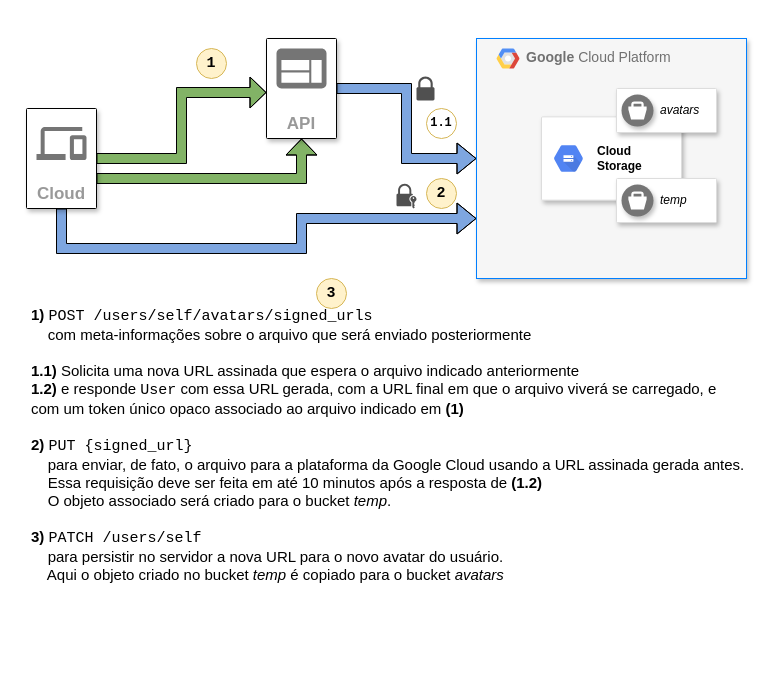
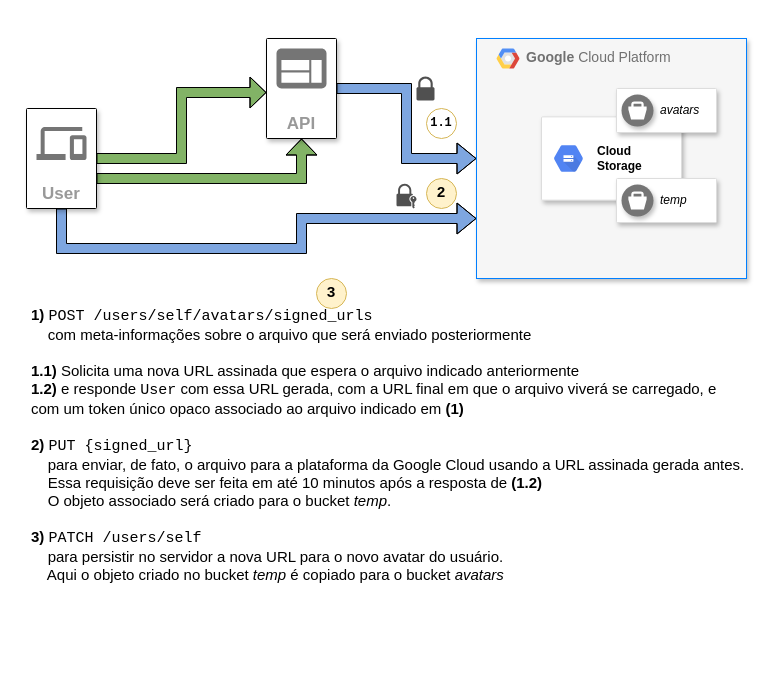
node "1": removed
node "Cloud": label "Cloud" -> "User"
